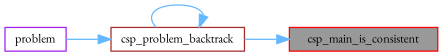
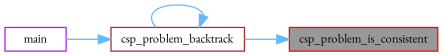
node "problem": label "problem" -> "main"
node "csp_main_is_consistent": label "csp_main_is_consistent" -> "csp_problem_is_consistent"
